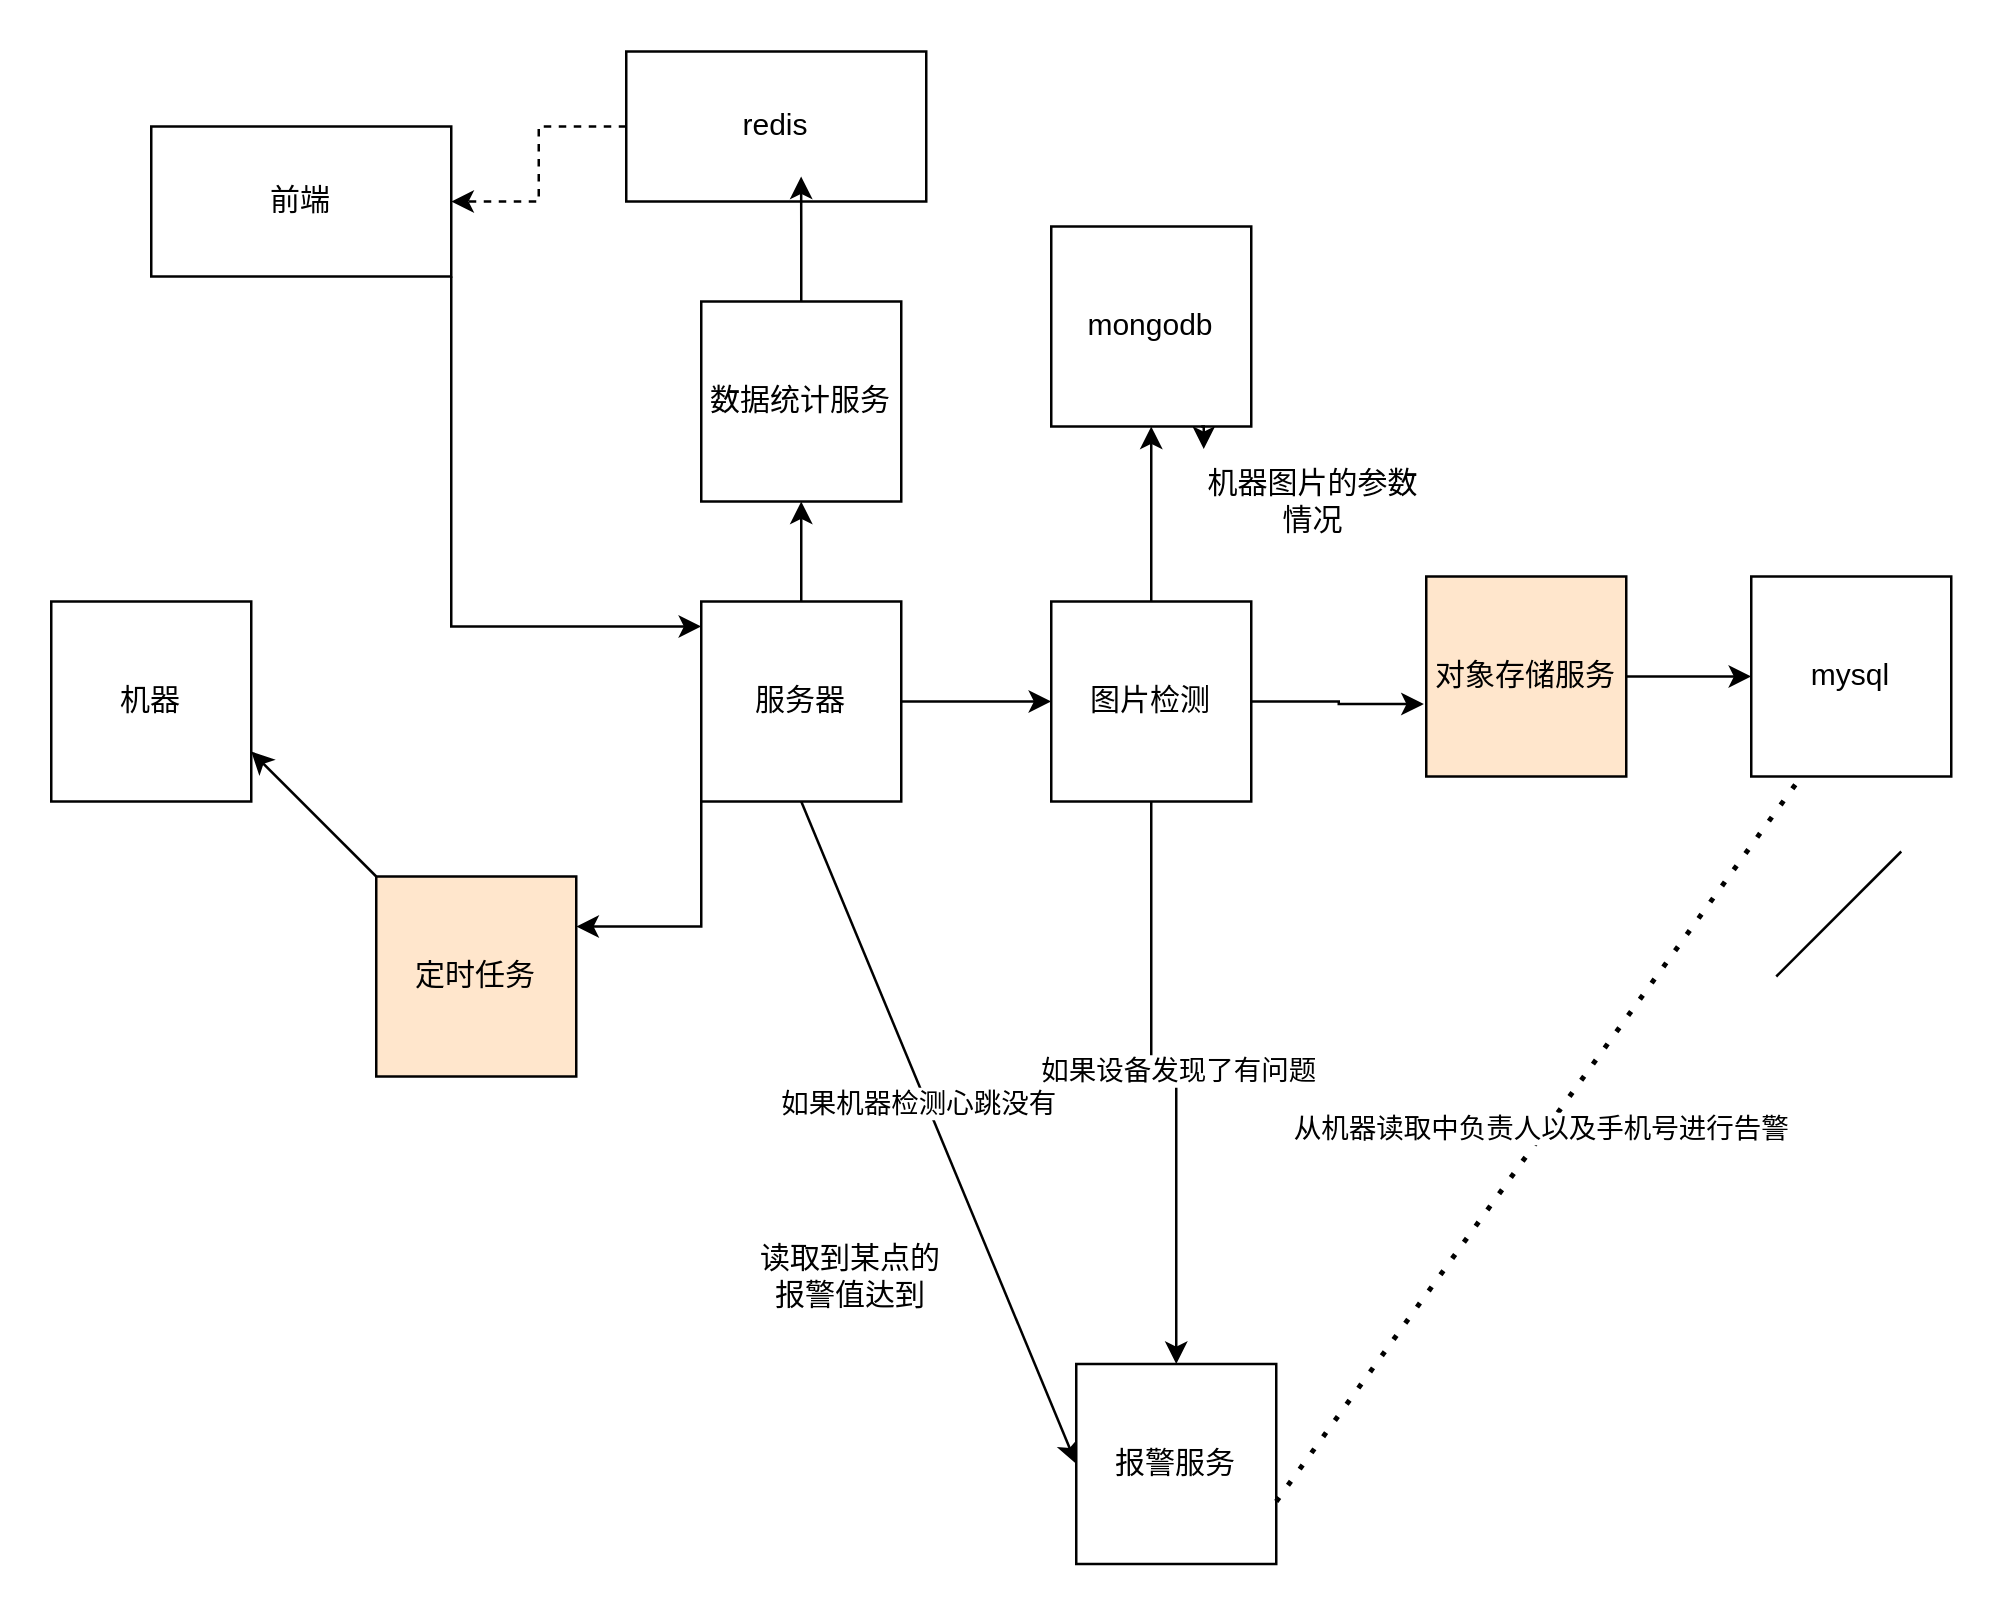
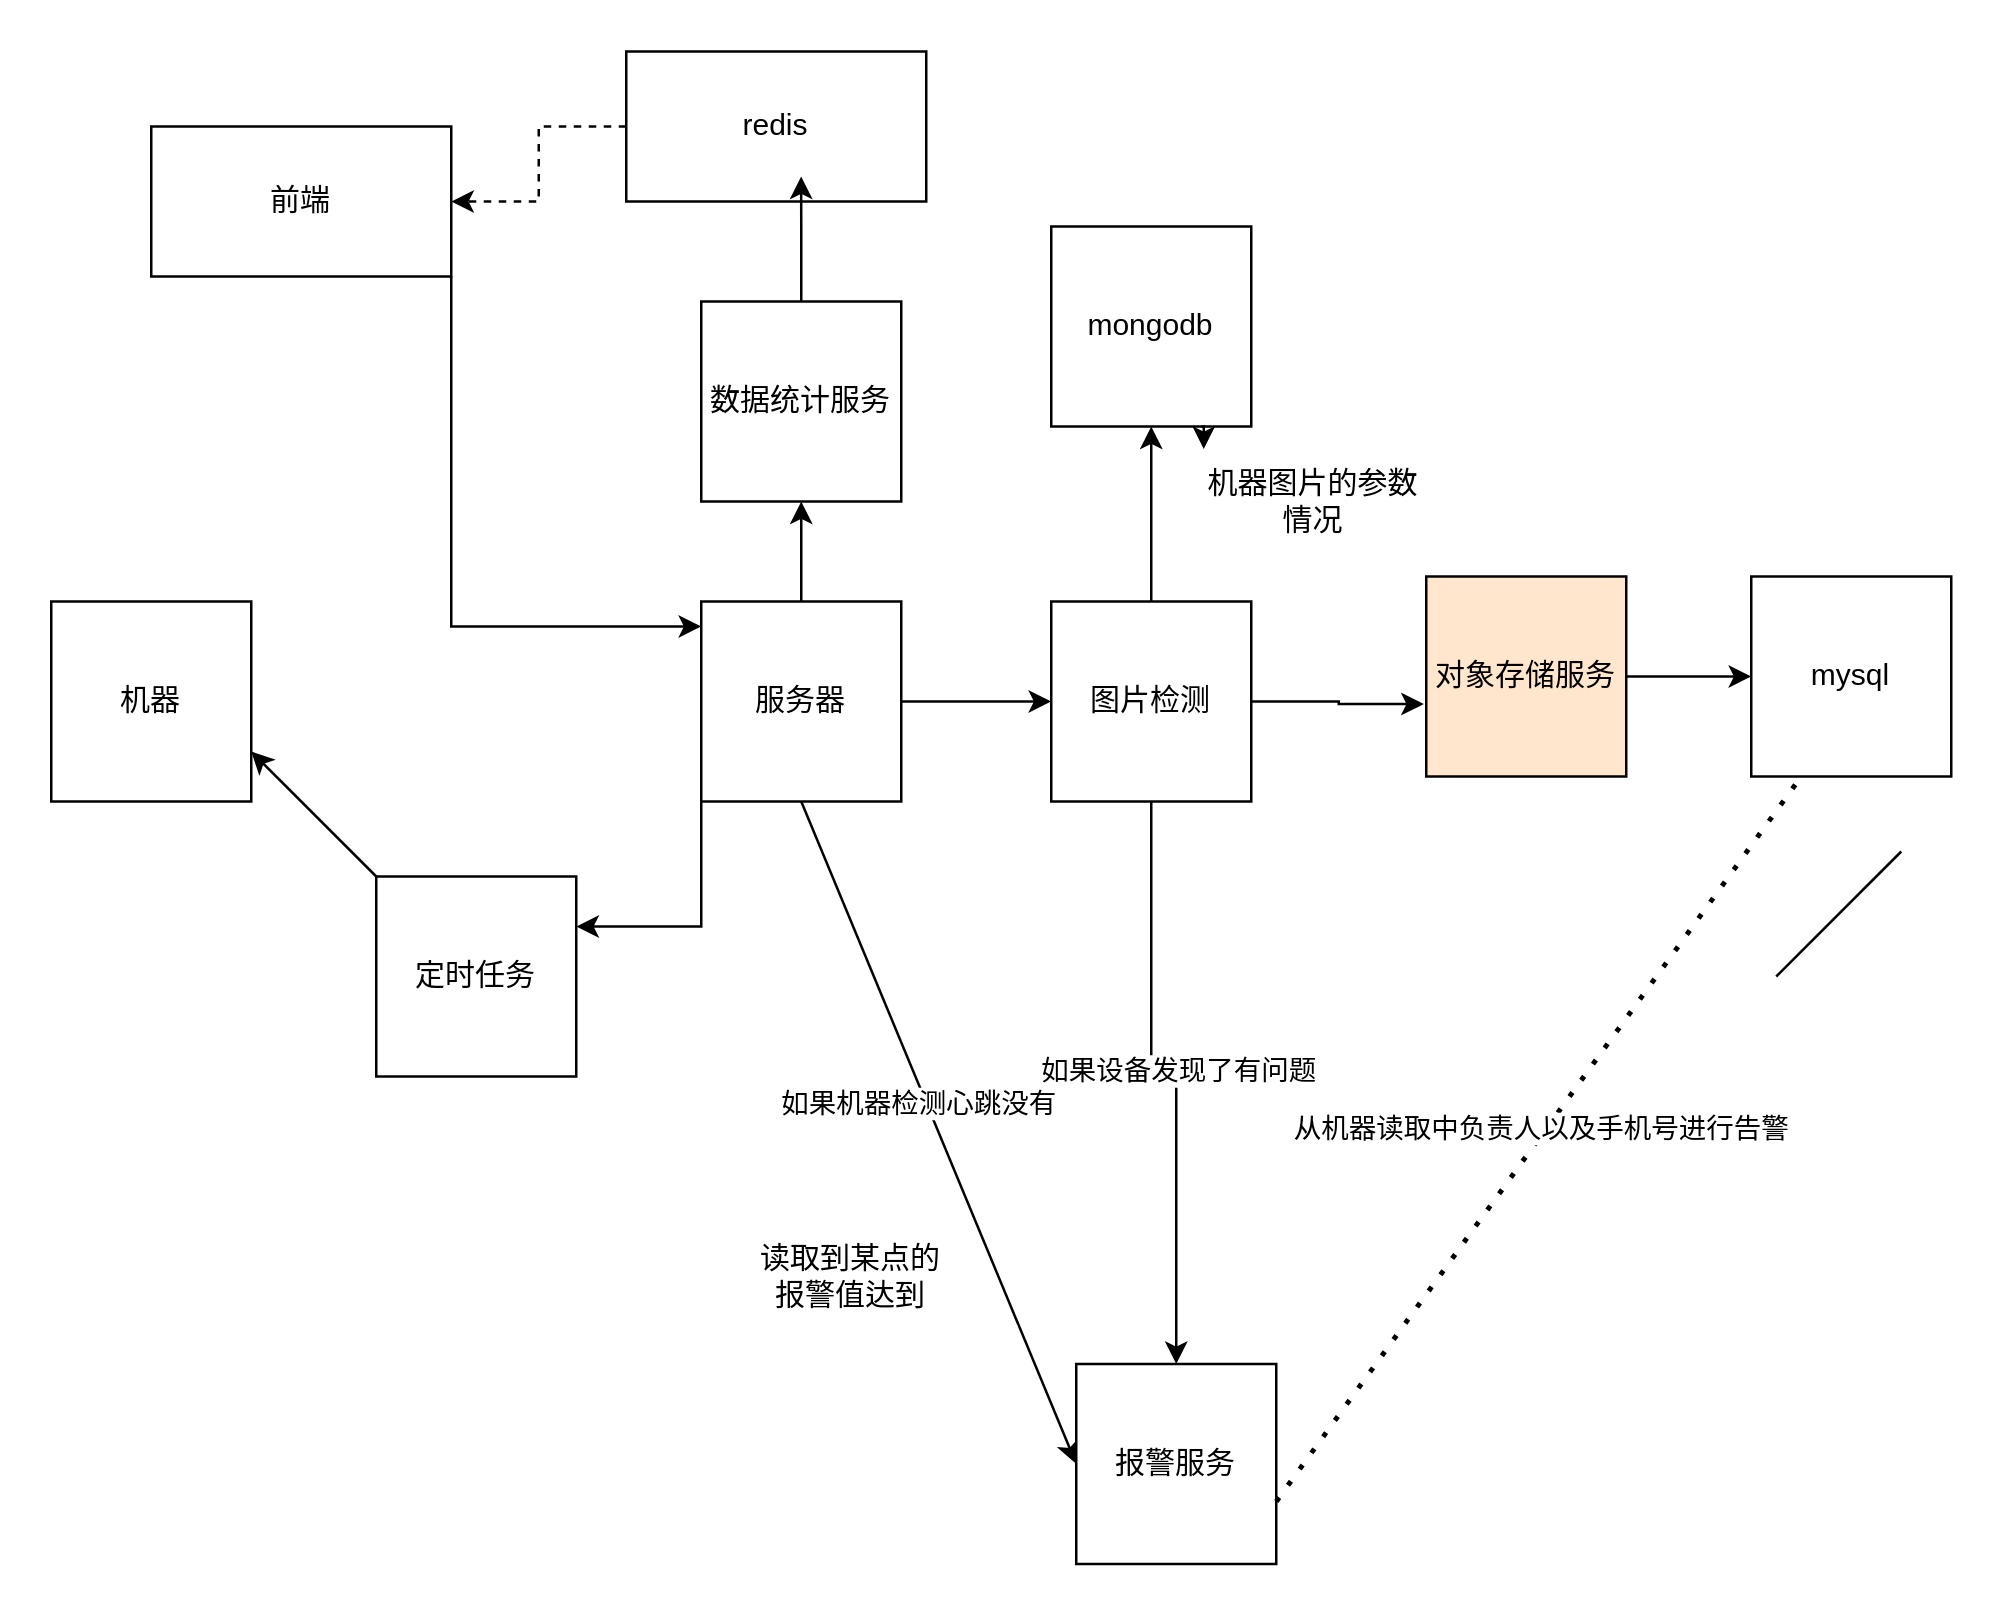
node "定时任务": fillcolor #ffe6cc -> #ffffff
